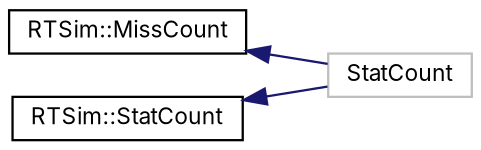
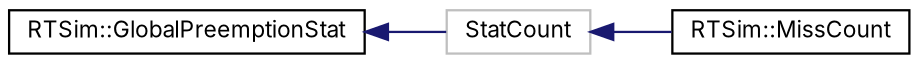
edge "StatCount" -> "RTSim::MissCount": reversed
node "RTSim::StatCount": label "RTSim::StatCount" -> "RTSim::GlobalPreemptionStat"
